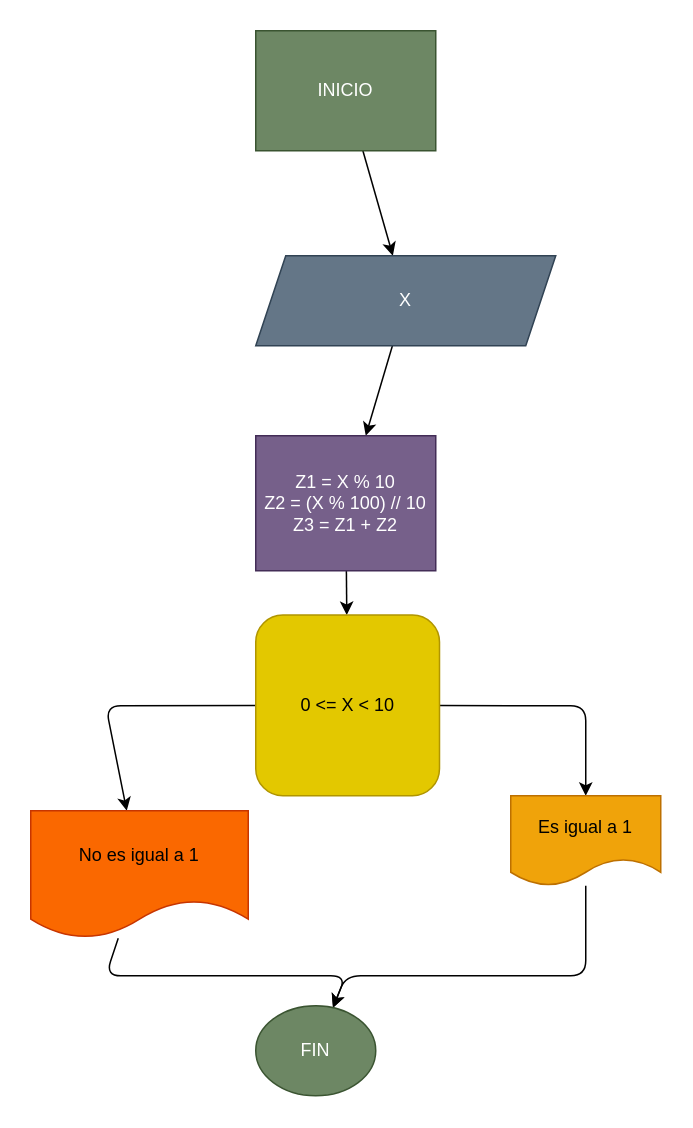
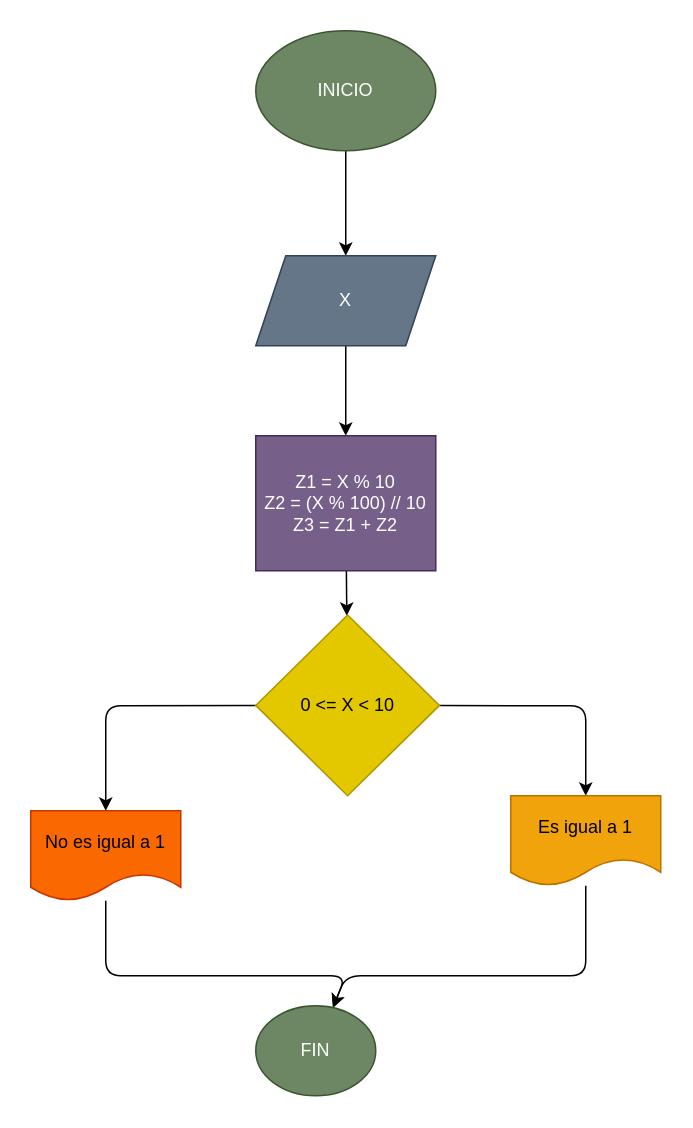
node "INICIO": shape rectangle -> ellipse
node "X": size 300x90 -> 180x90
node "0 <= X < 10": shape rounded rectangle -> diamond
node "No es igual a 1": size 218x128 -> 150x90
